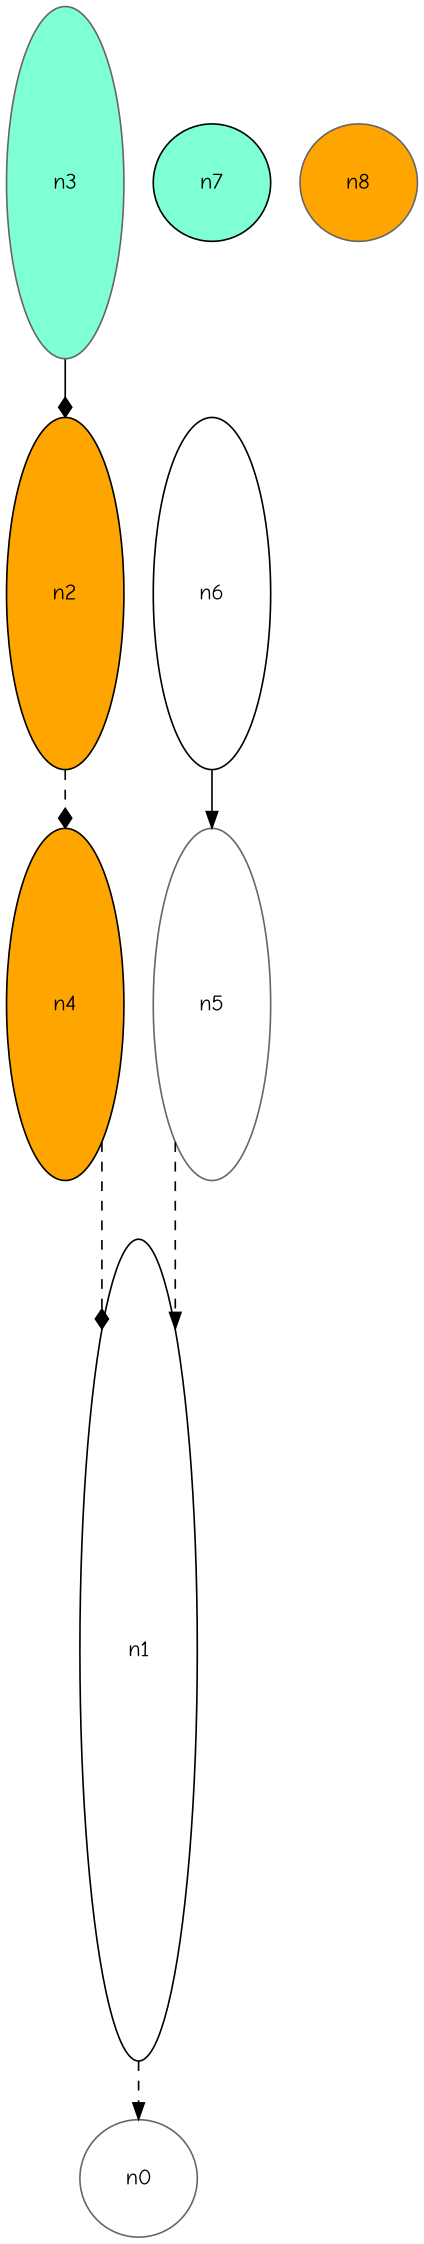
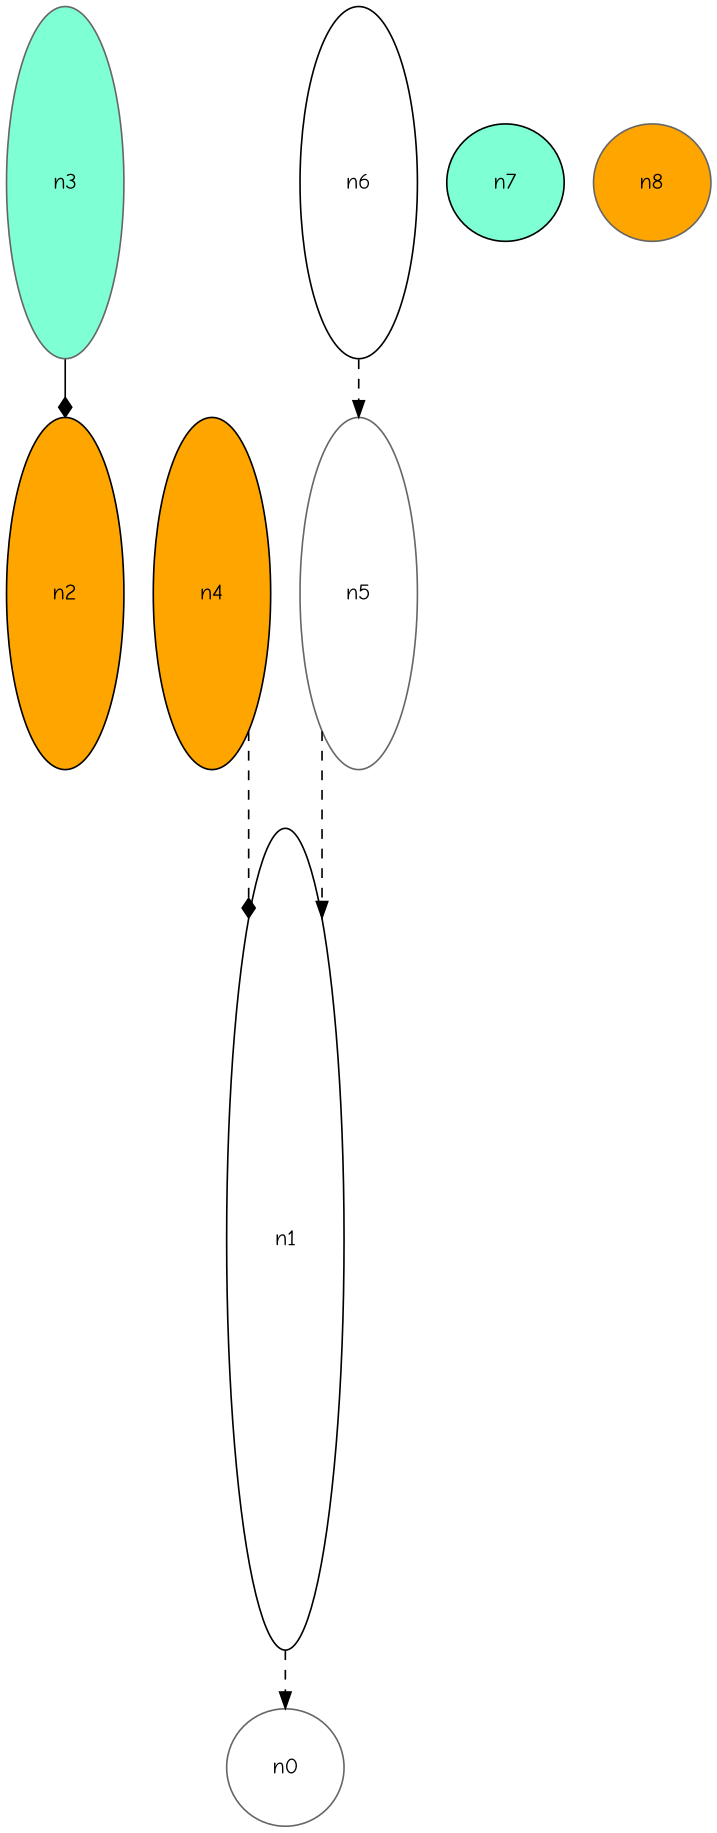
edge "n2" -> "n4": removed
edge "n6" -> "n5": style solid -> dashed
